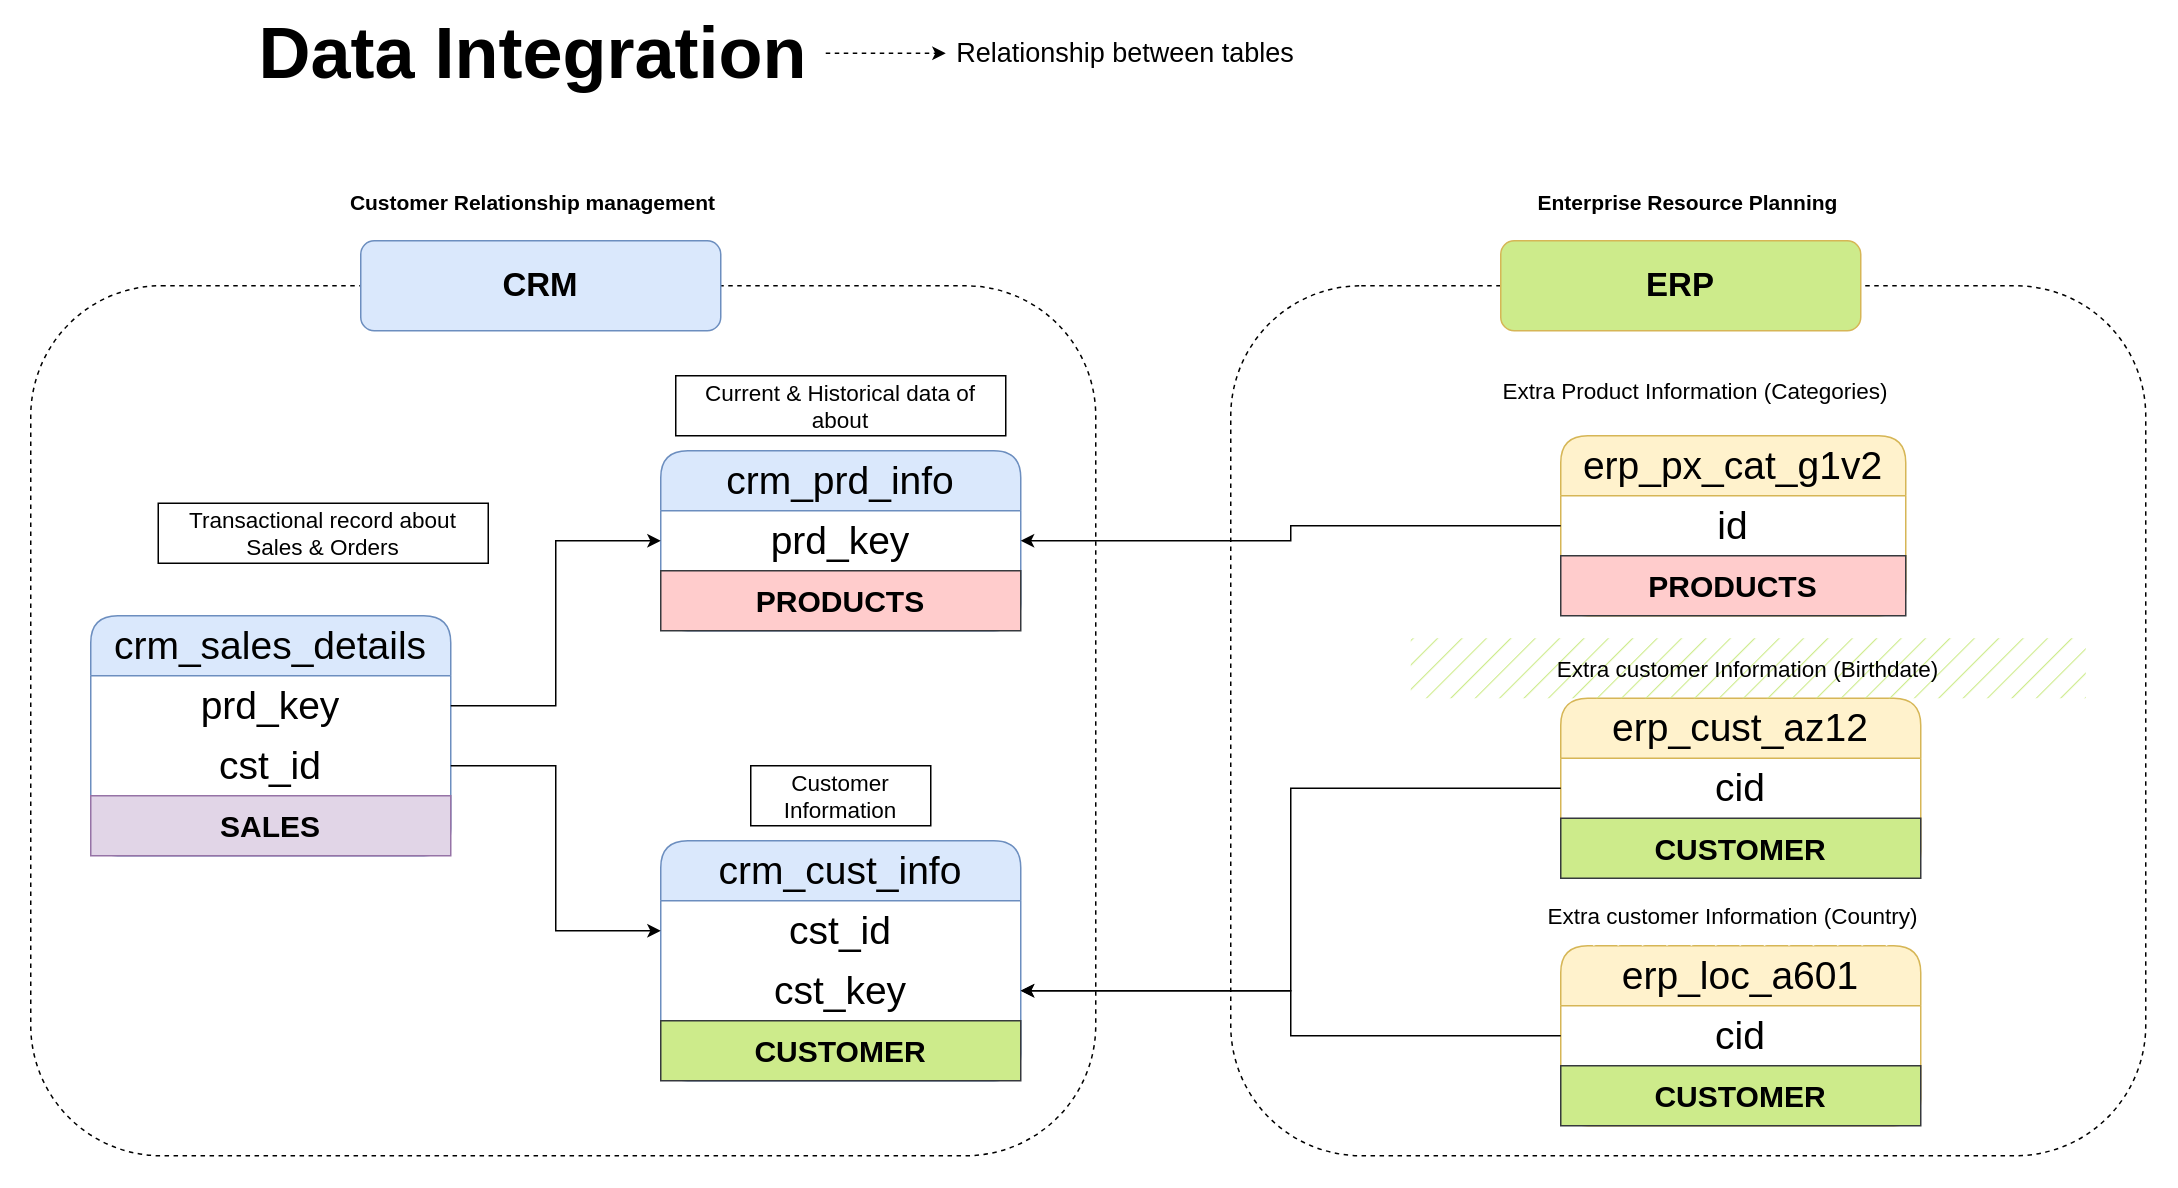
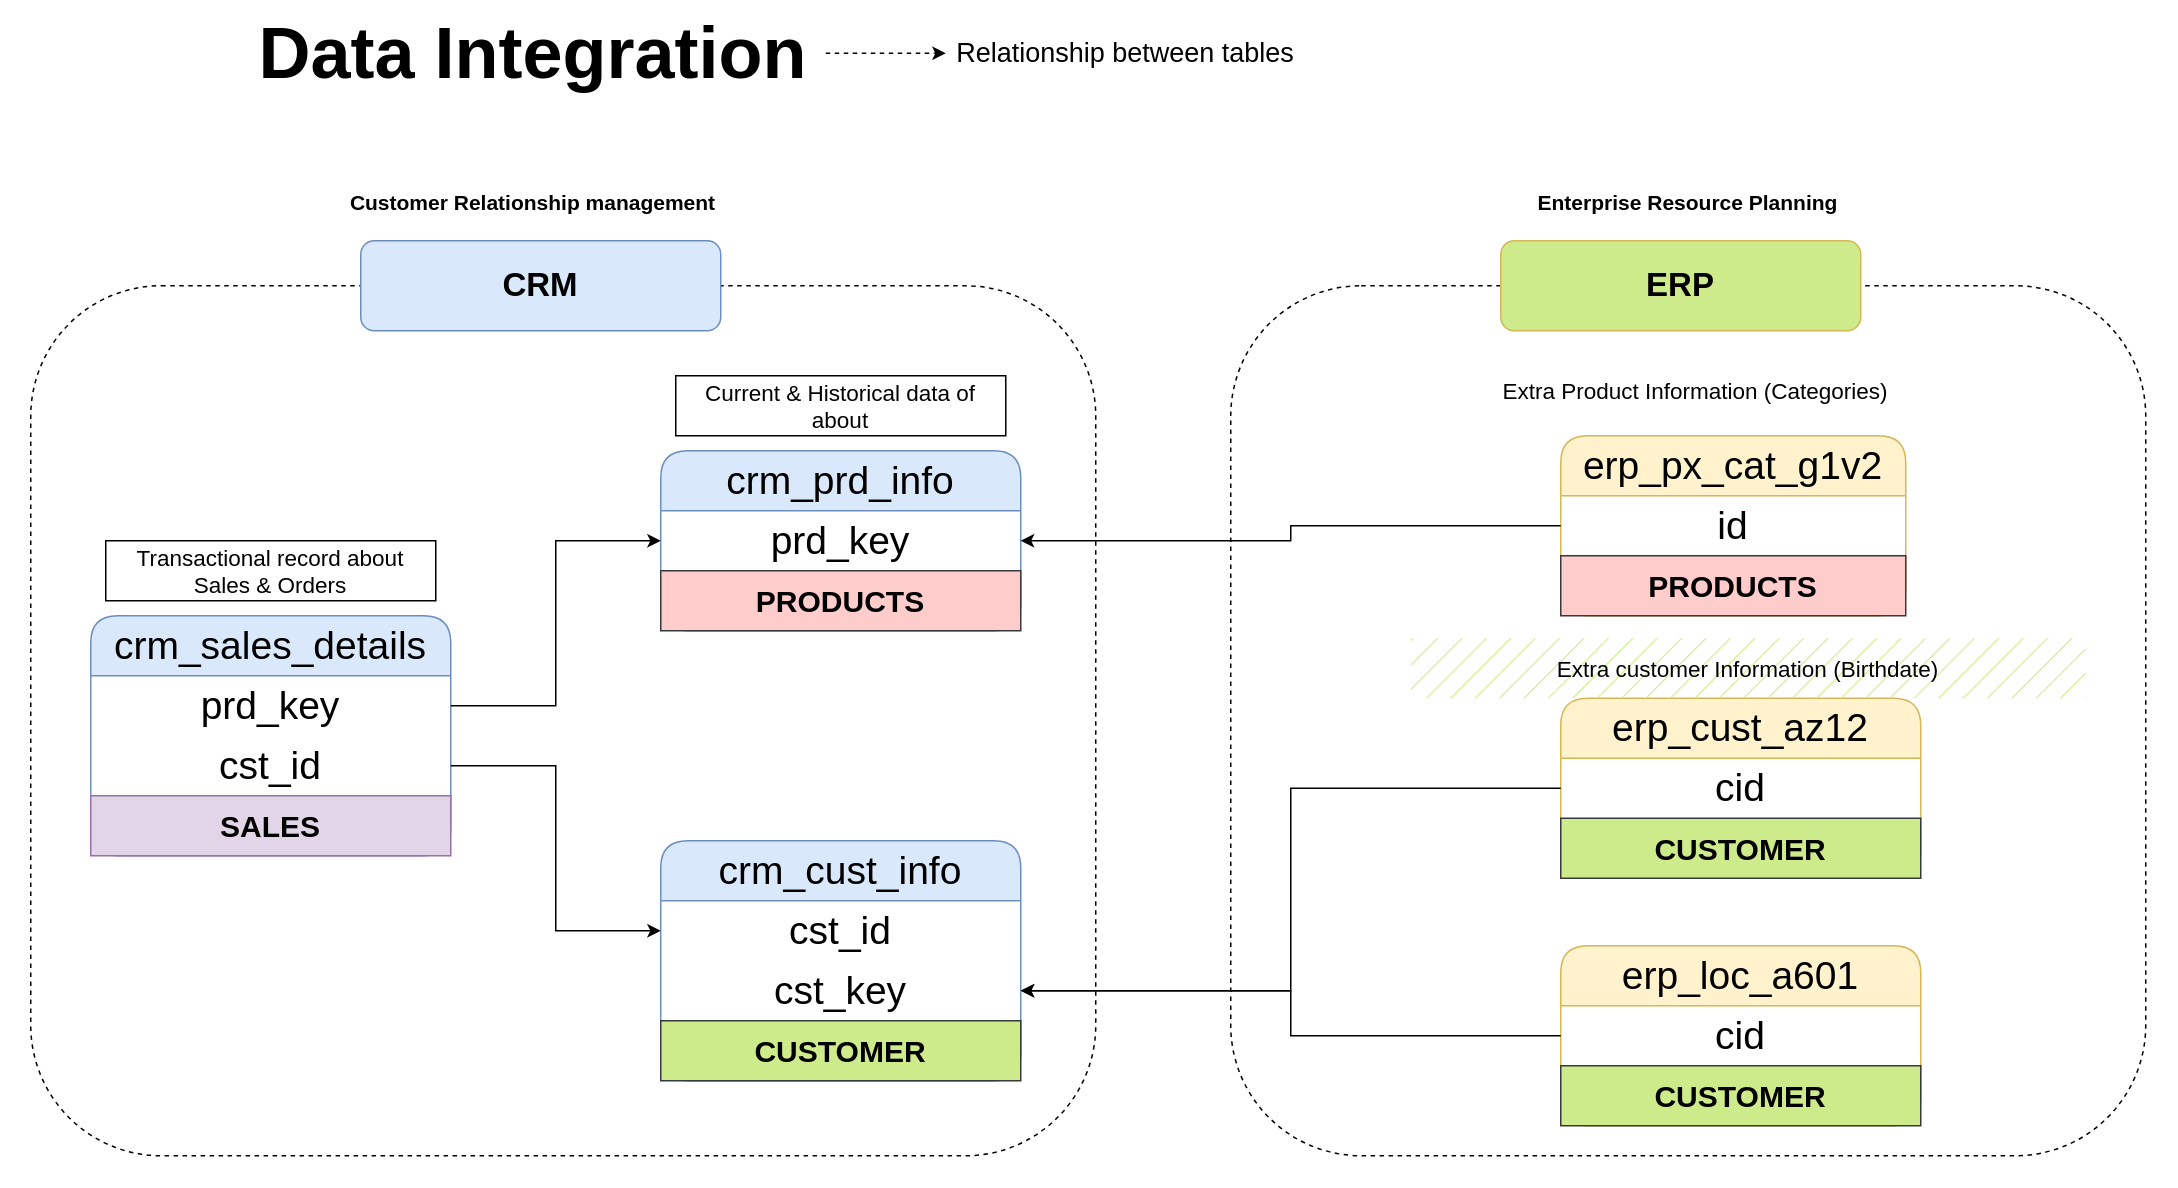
node "Transactional record about Sales & Orders": moved (323, 533) -> (271, 571)
node "Customer Information": removed
node "Extra customer Information (Country)": removed
